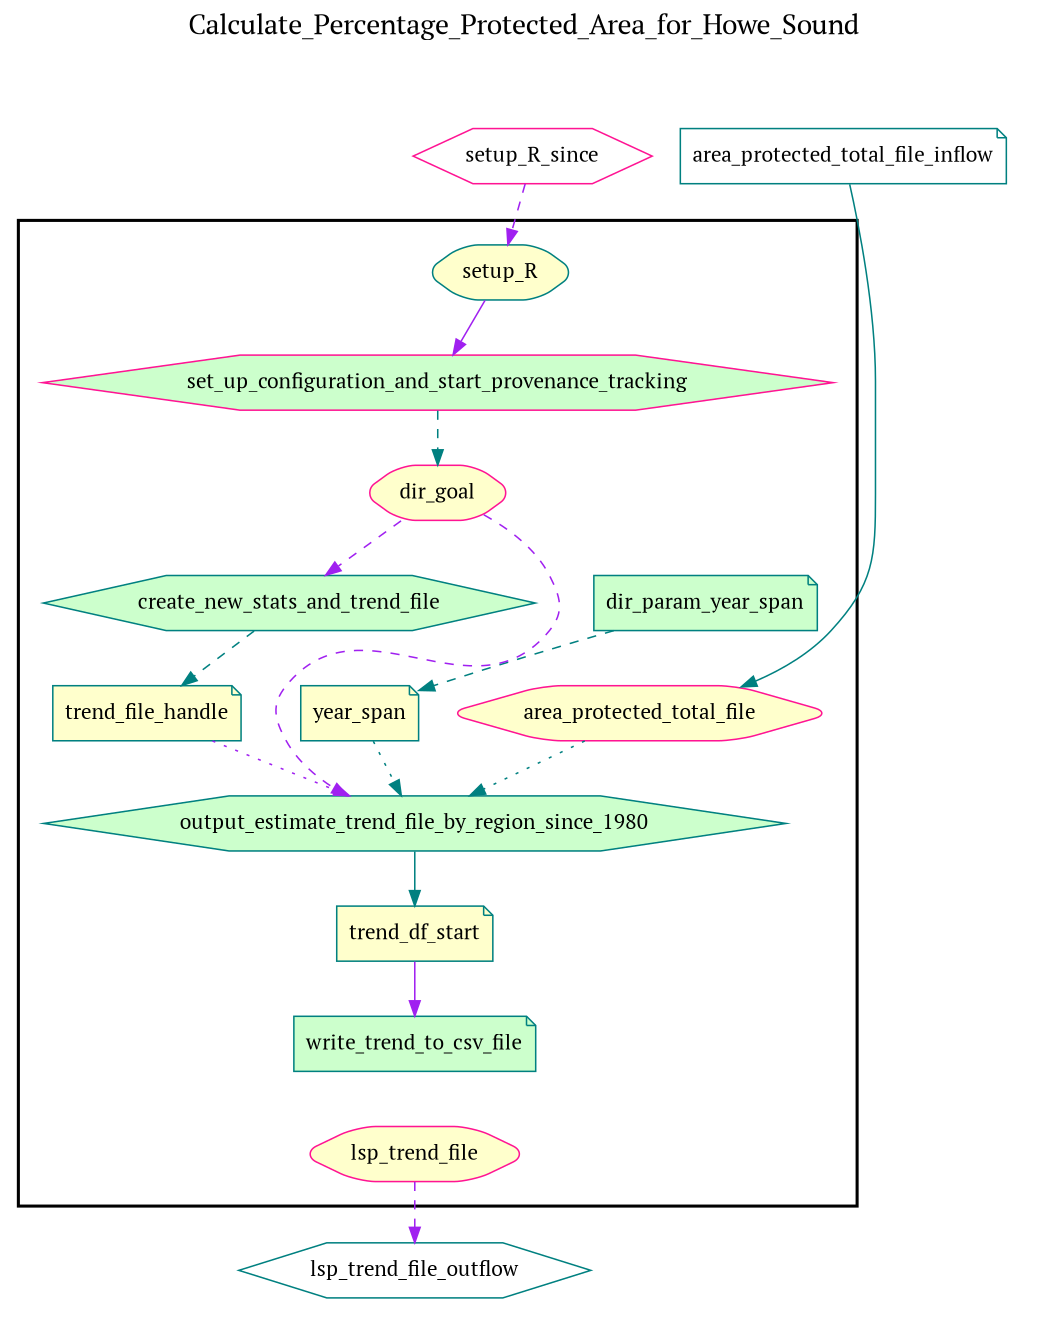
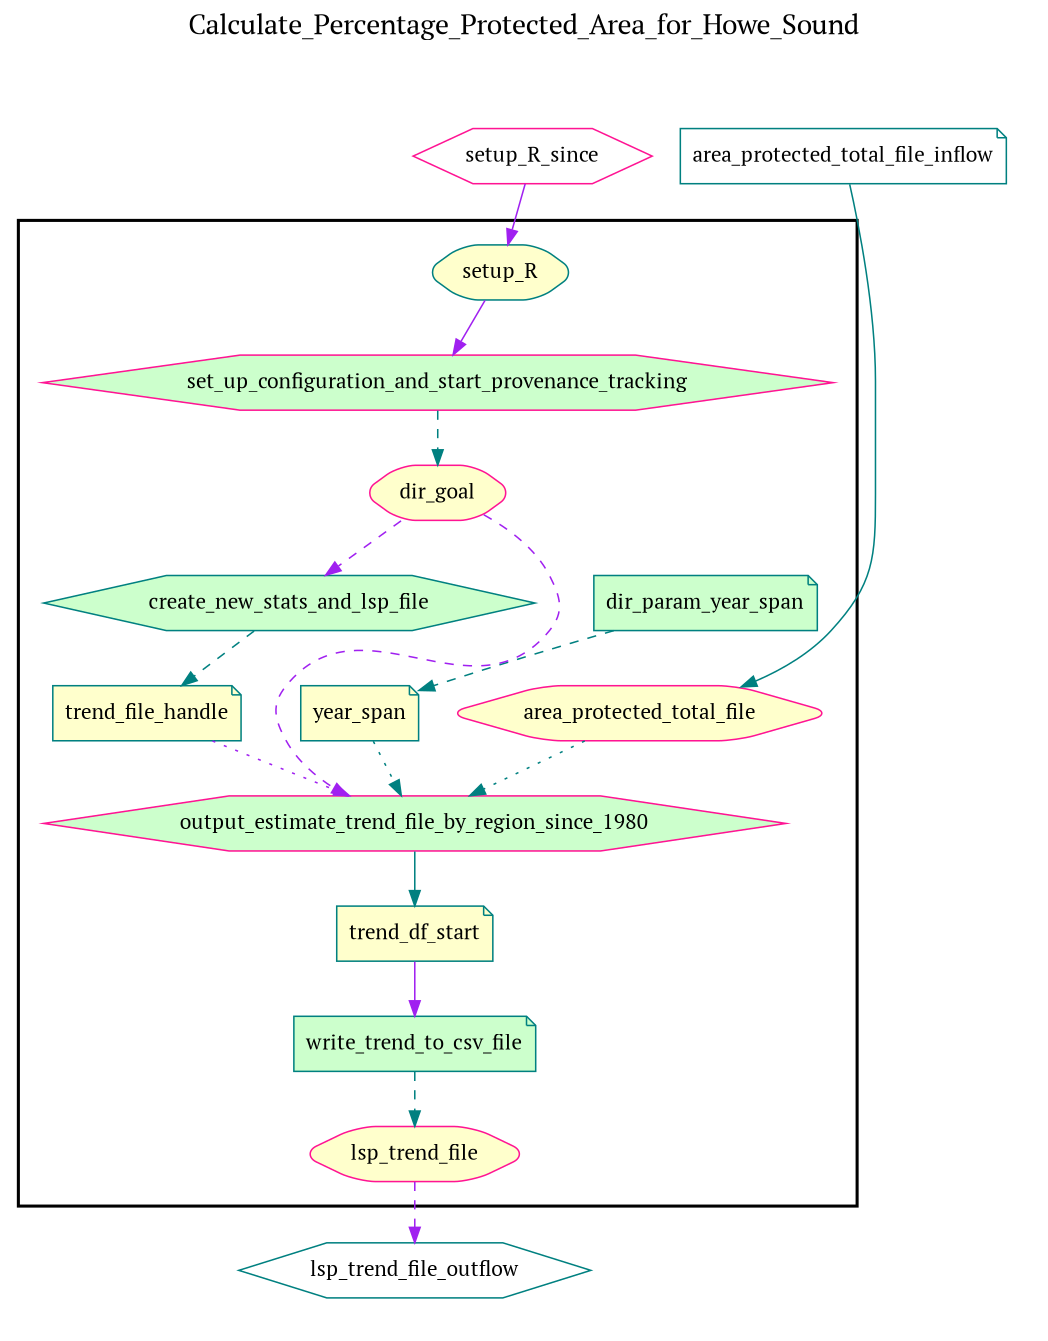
edge "setup_R_since" -> "setup_R": style dashed -> solid
node "create_new_stats_and_trend_file": label "create_new_stats_and_trend_file" -> "create_new_stats_and_lsp_file"
node "output_estimate_trend_file_by_region_since_1980": color teal -> deeppink
edge "write_trend_to_csv_file" -> "lsp_trend_file": added
